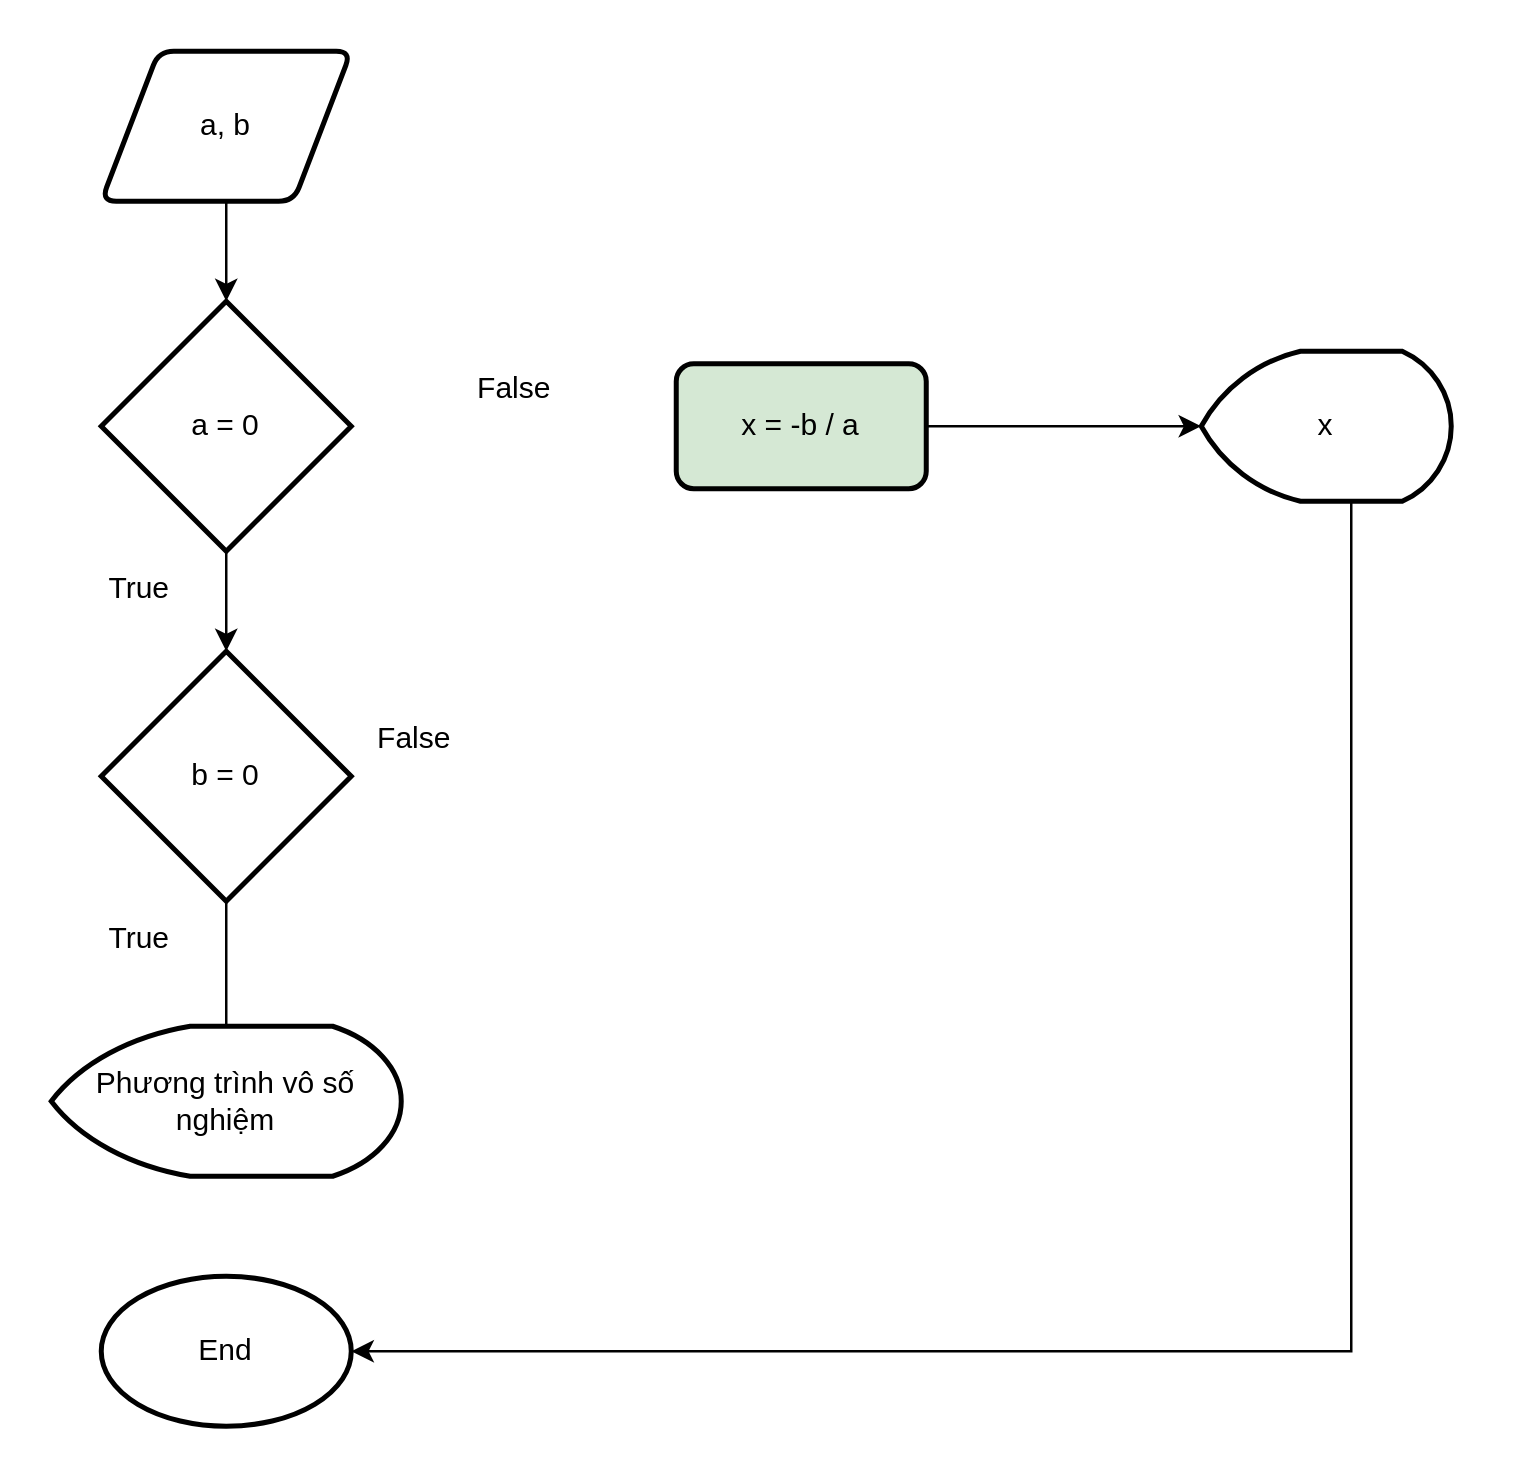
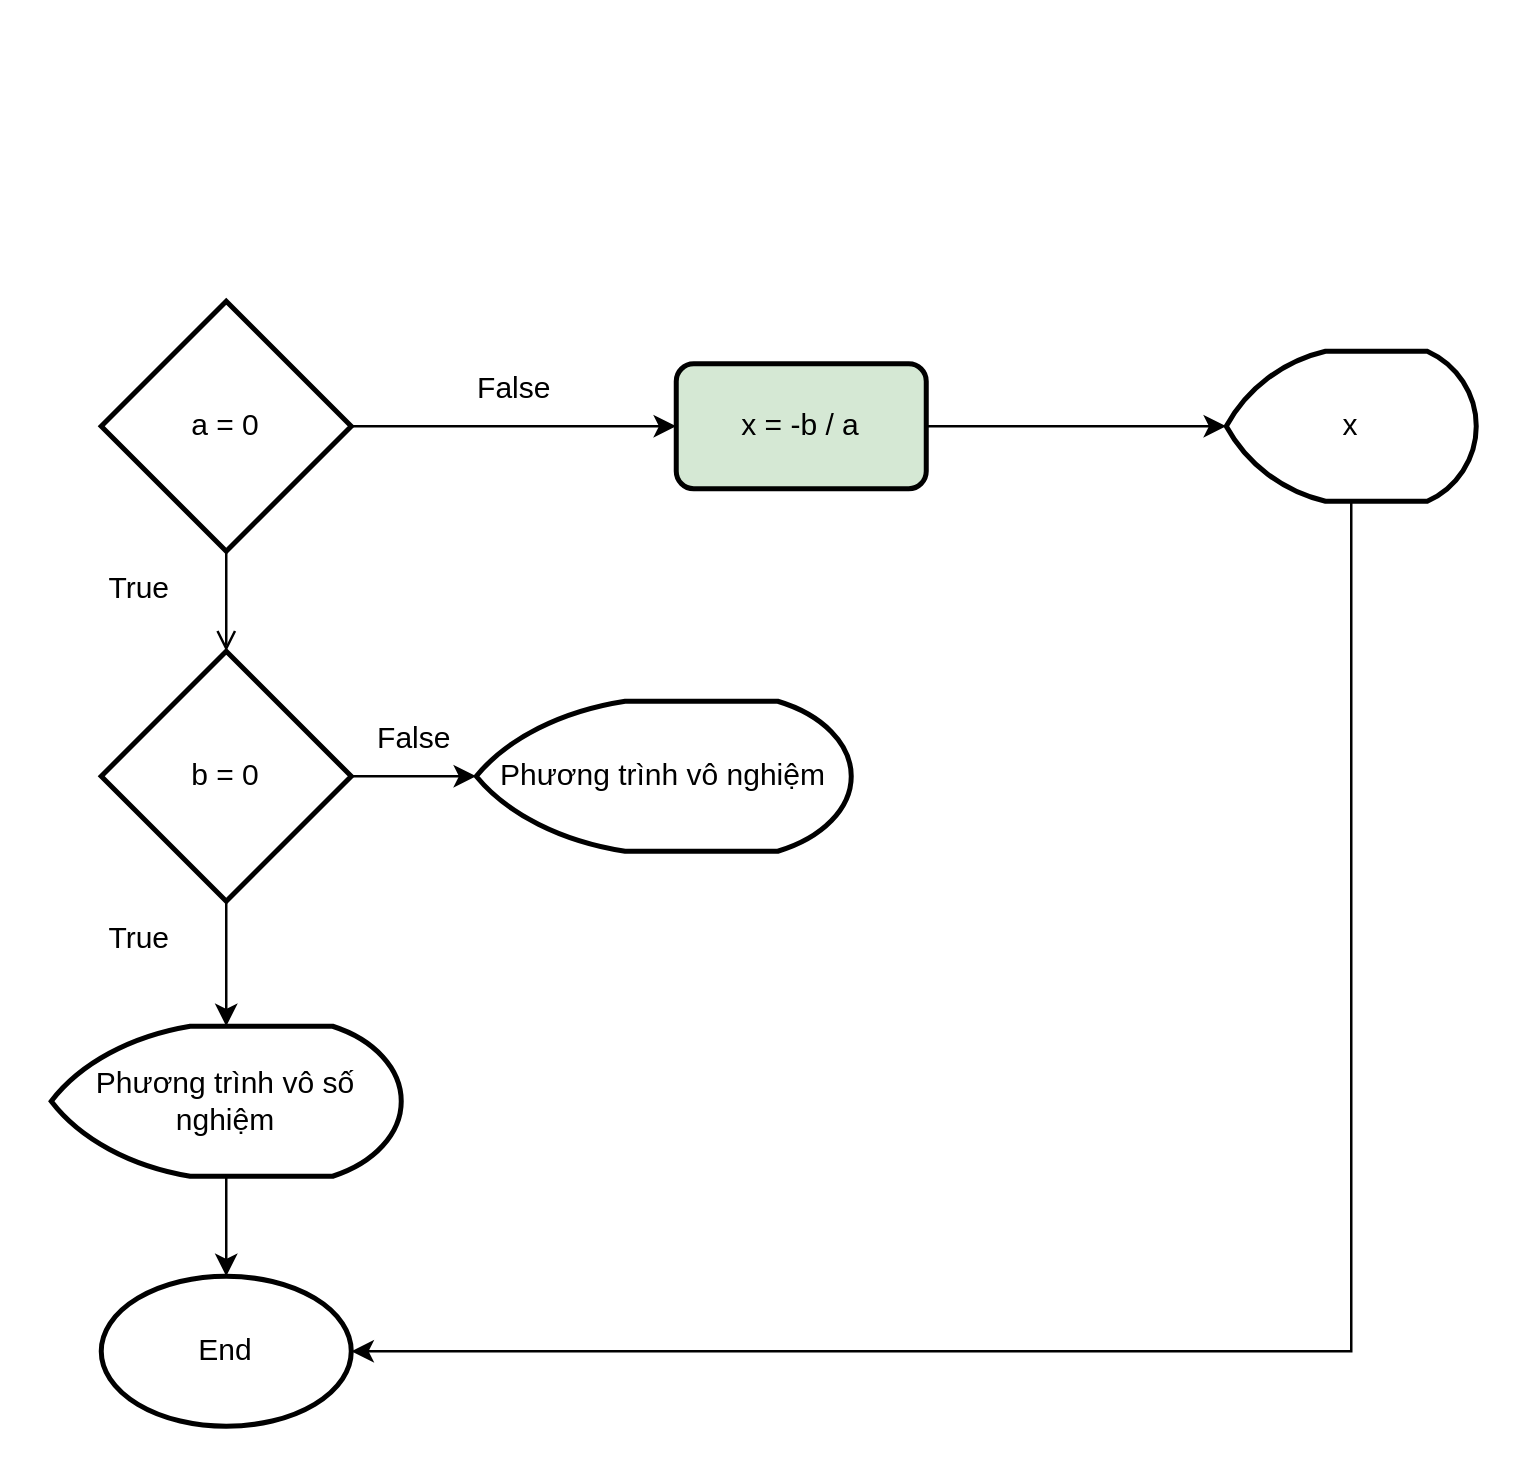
node "a, b": removed
edge "a, b" -> "a = 0": removed
edge "a = 0" -> "x = -b / a": added
node "x": moved (1326, 426) -> (1351, 426)
edge "a = 0" -> "b = 0": arrowhead classic -> open
edge "b = 0" -> "Phương trình vô nghiệm": added
node "Phương trình vô nghiệm": added
edge "b = 0" -- "Phương trình vô số nghiệm": arrowhead none -> classic
edge "Phương trình vô số nghiệm" -> "End": added
